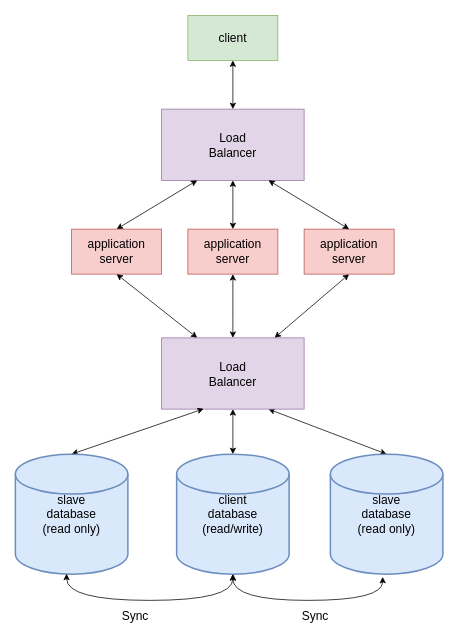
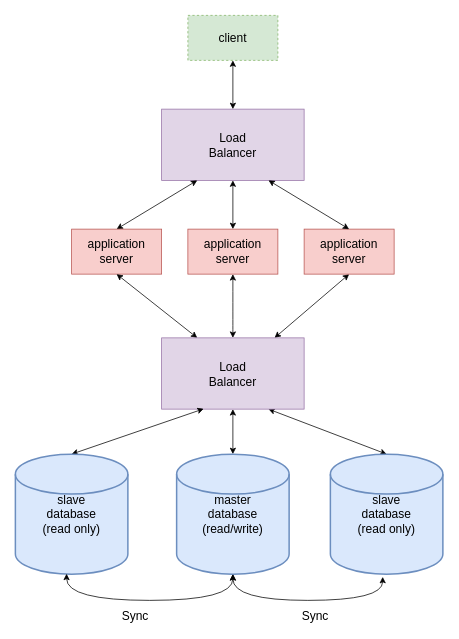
node "client": style solid -> dashed
node "client database (read/write)": label "client database (read/write)" -> "master database (read/write)"
